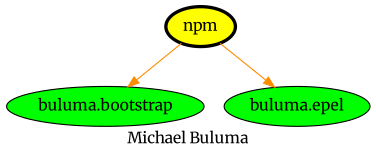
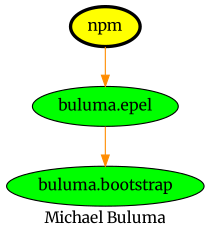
edge "npm" -> "buluma.bootstrap": now "buluma.epel" -> "buluma.bootstrap"
